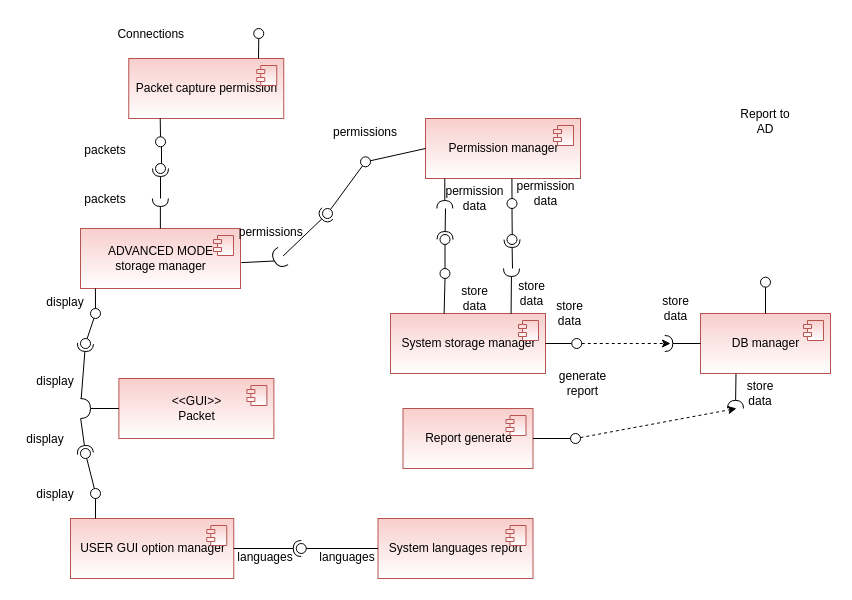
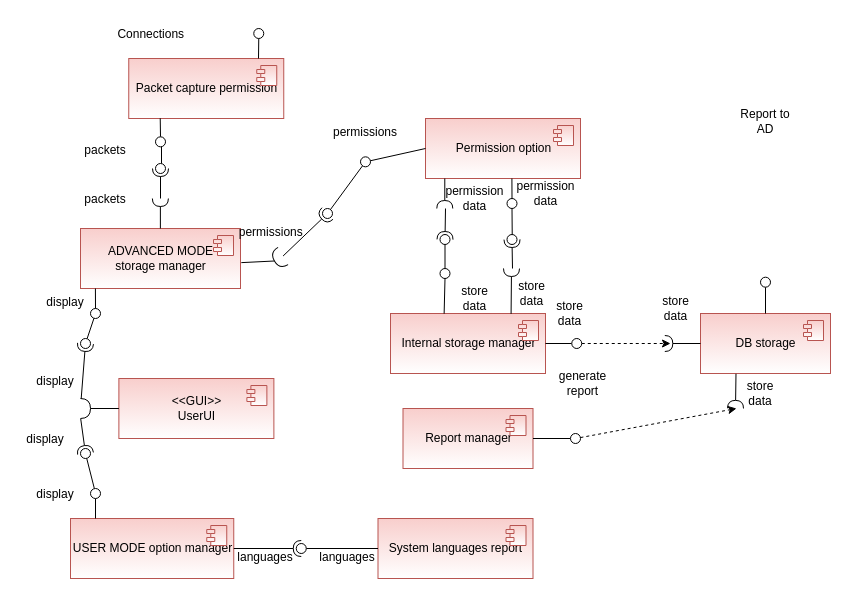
node "Permission manager": label "Permission manager" -> "Permission option"
node "System storage manager": label "System storage manager" -> "Internal storage manager"
node "DB manager": label "DB manager" -> "DB storage"
node "<<GUI>> Packet": label "<<GUI>> Packet" -> "<<GUI>> UserUI"
node "Report generate": label "Report generate" -> "Report manager"
node "USER GUI option manager": label "USER GUI option manager" -> "USER MODE option manager"
